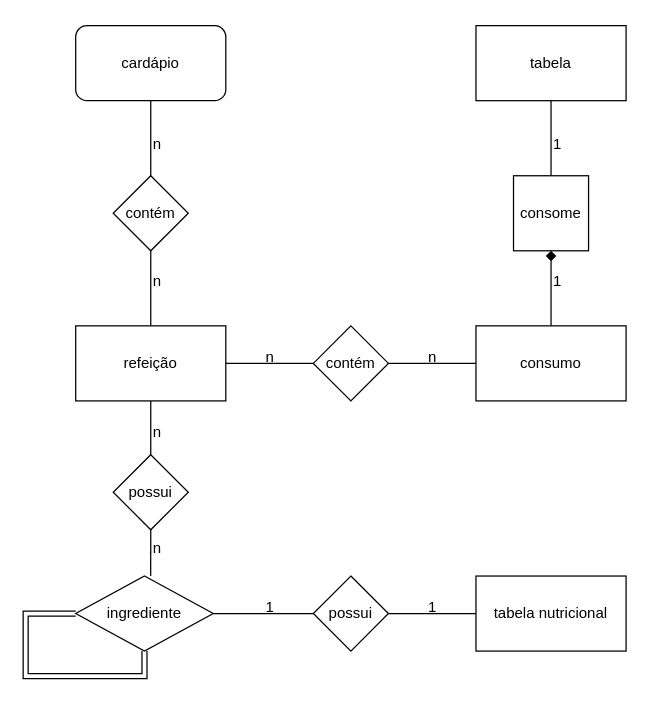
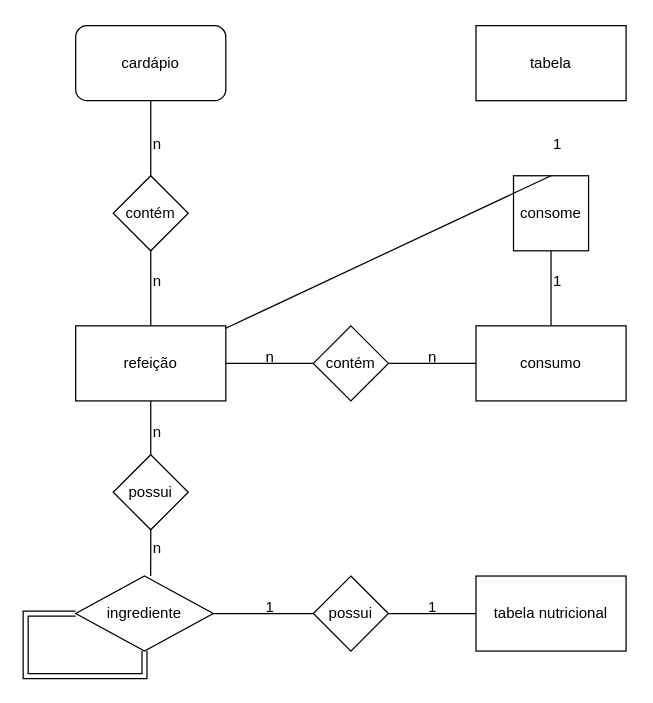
edge "tabela" -- "consome": now "refeição" -- "consome"
edge "consumo" -> "consome": arrowhead diamond -> none
